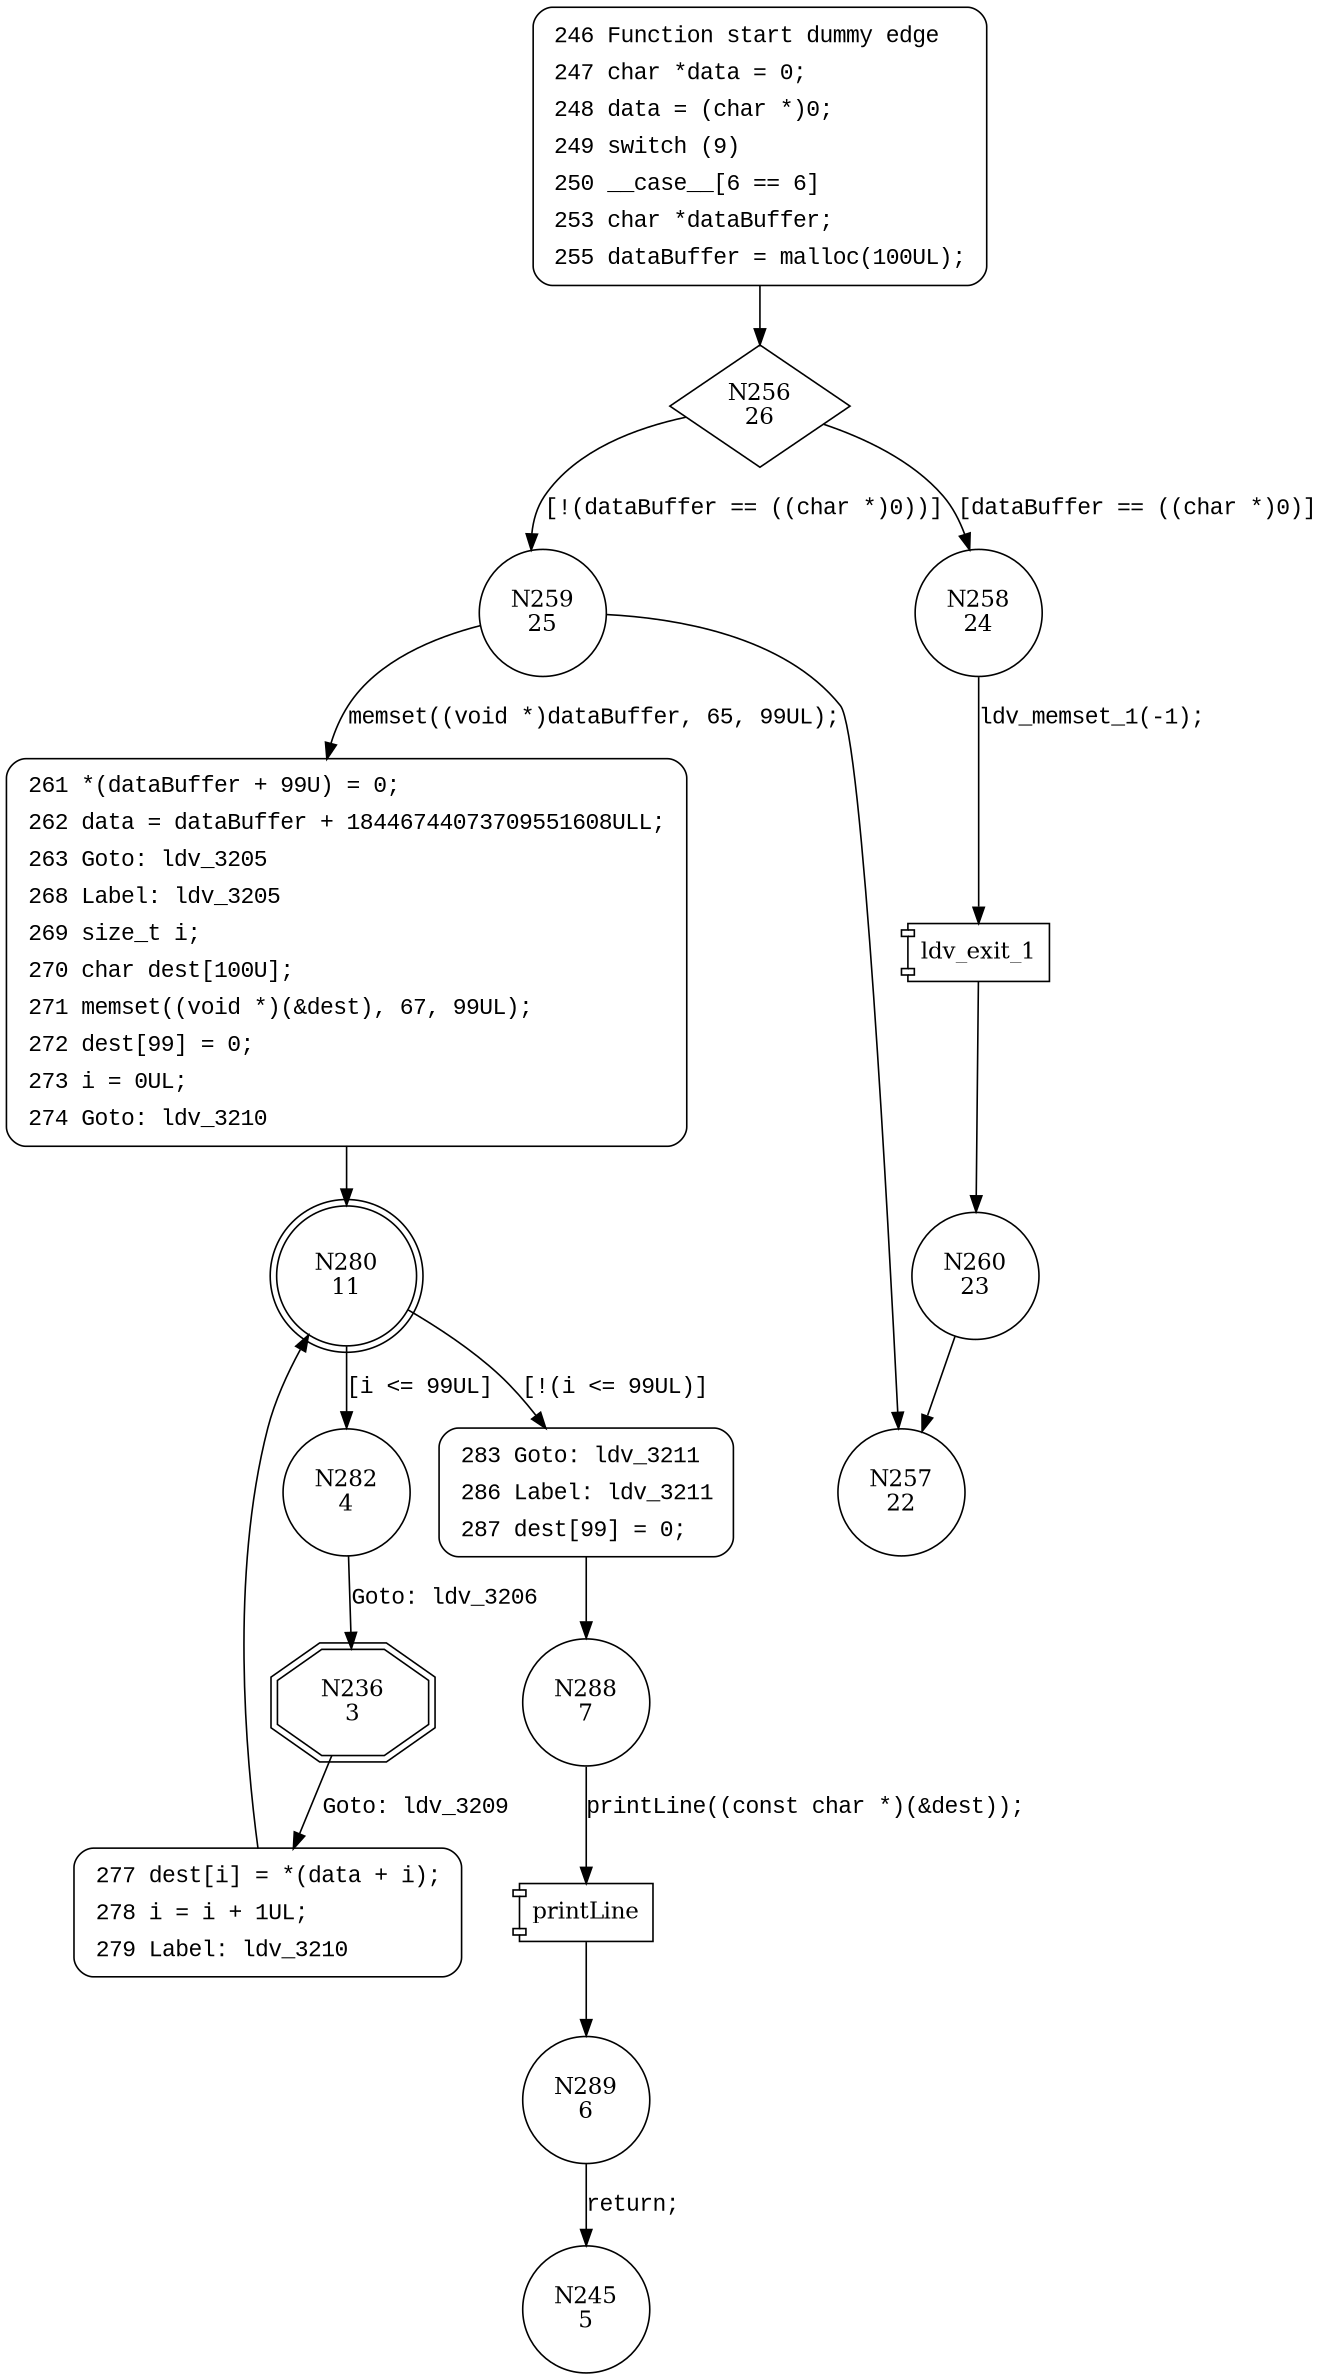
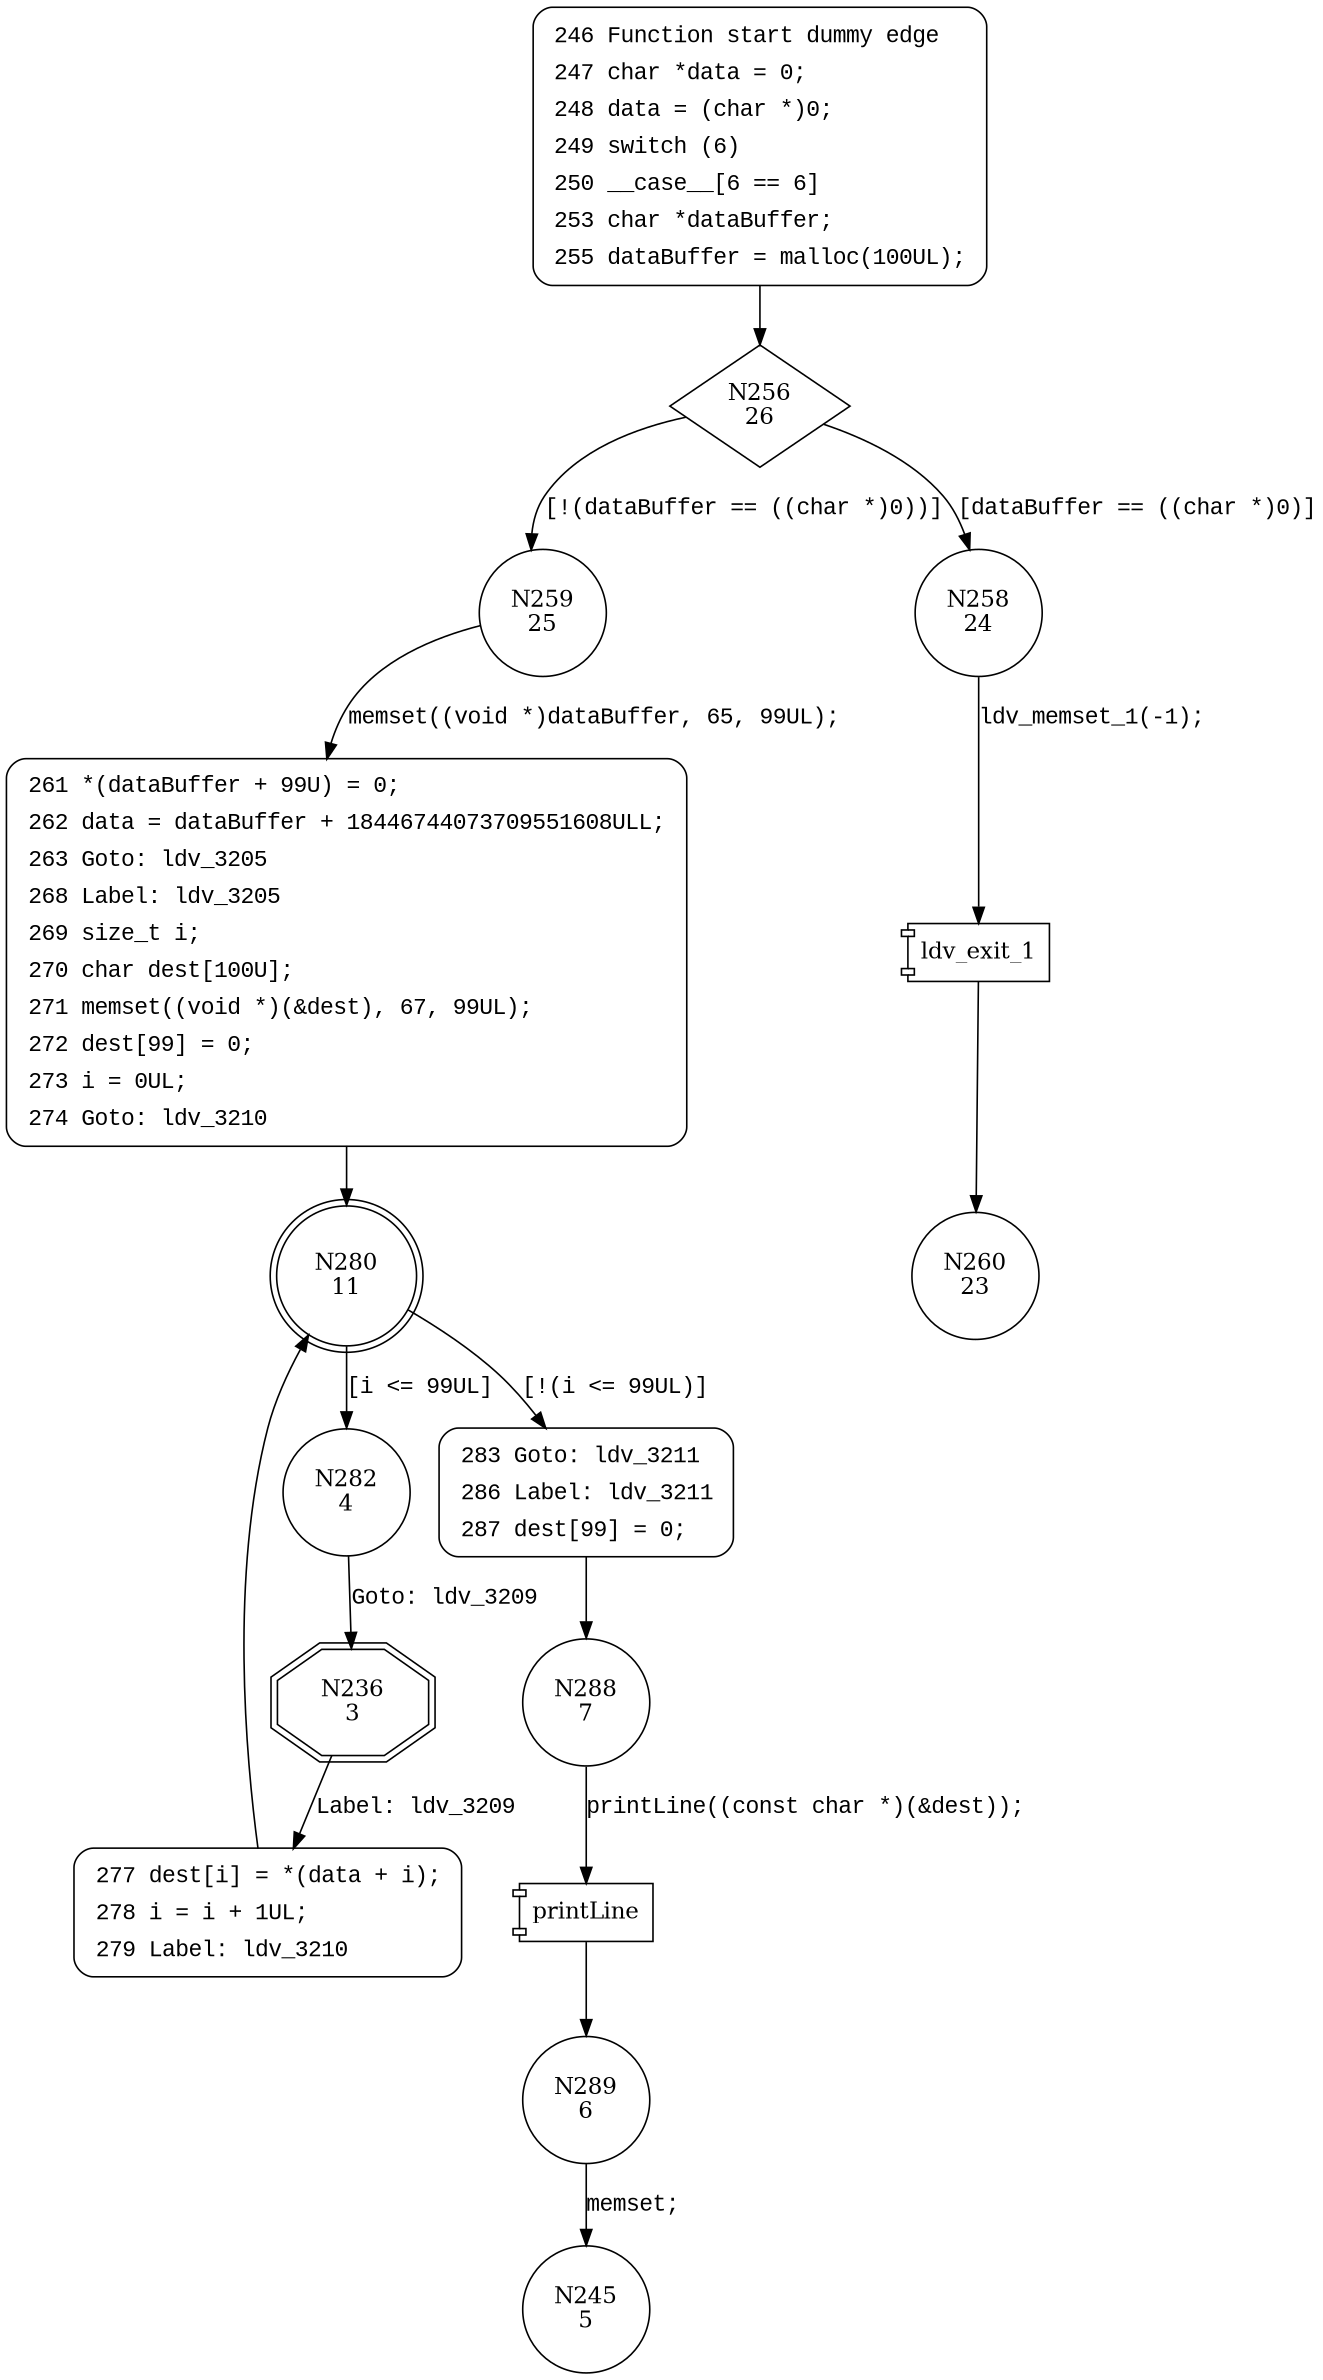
node "246": text "switch (9)" -> "switch (6)"
node "N257 22": removed
edge "N282 4" -> "N236 3": label "Goto: ldv_3206" -> "Goto: ldv_3209"
edge "N236 3" -> "277": label "Goto: ldv_3209" -> "Label: ldv_3209"
edge "N289 6" -> "N245 5": label "return;" -> "memset;"
